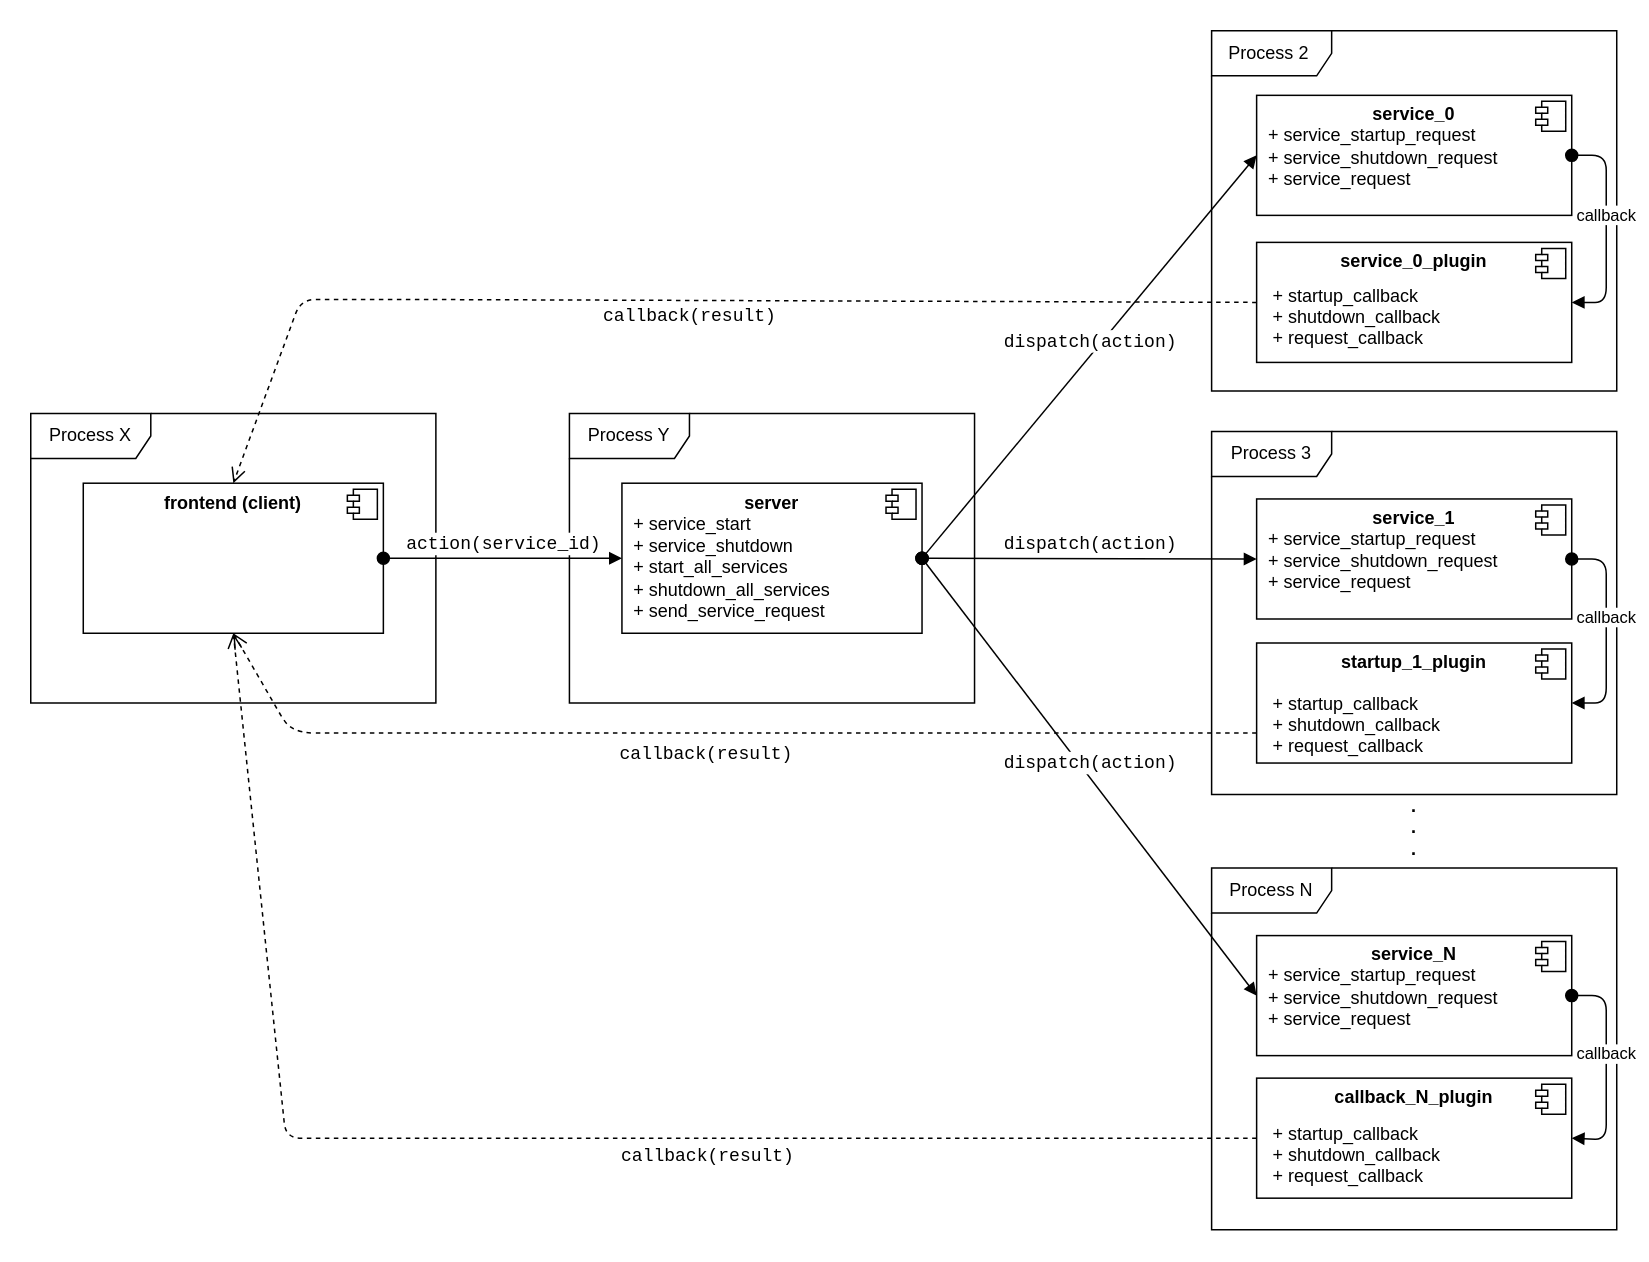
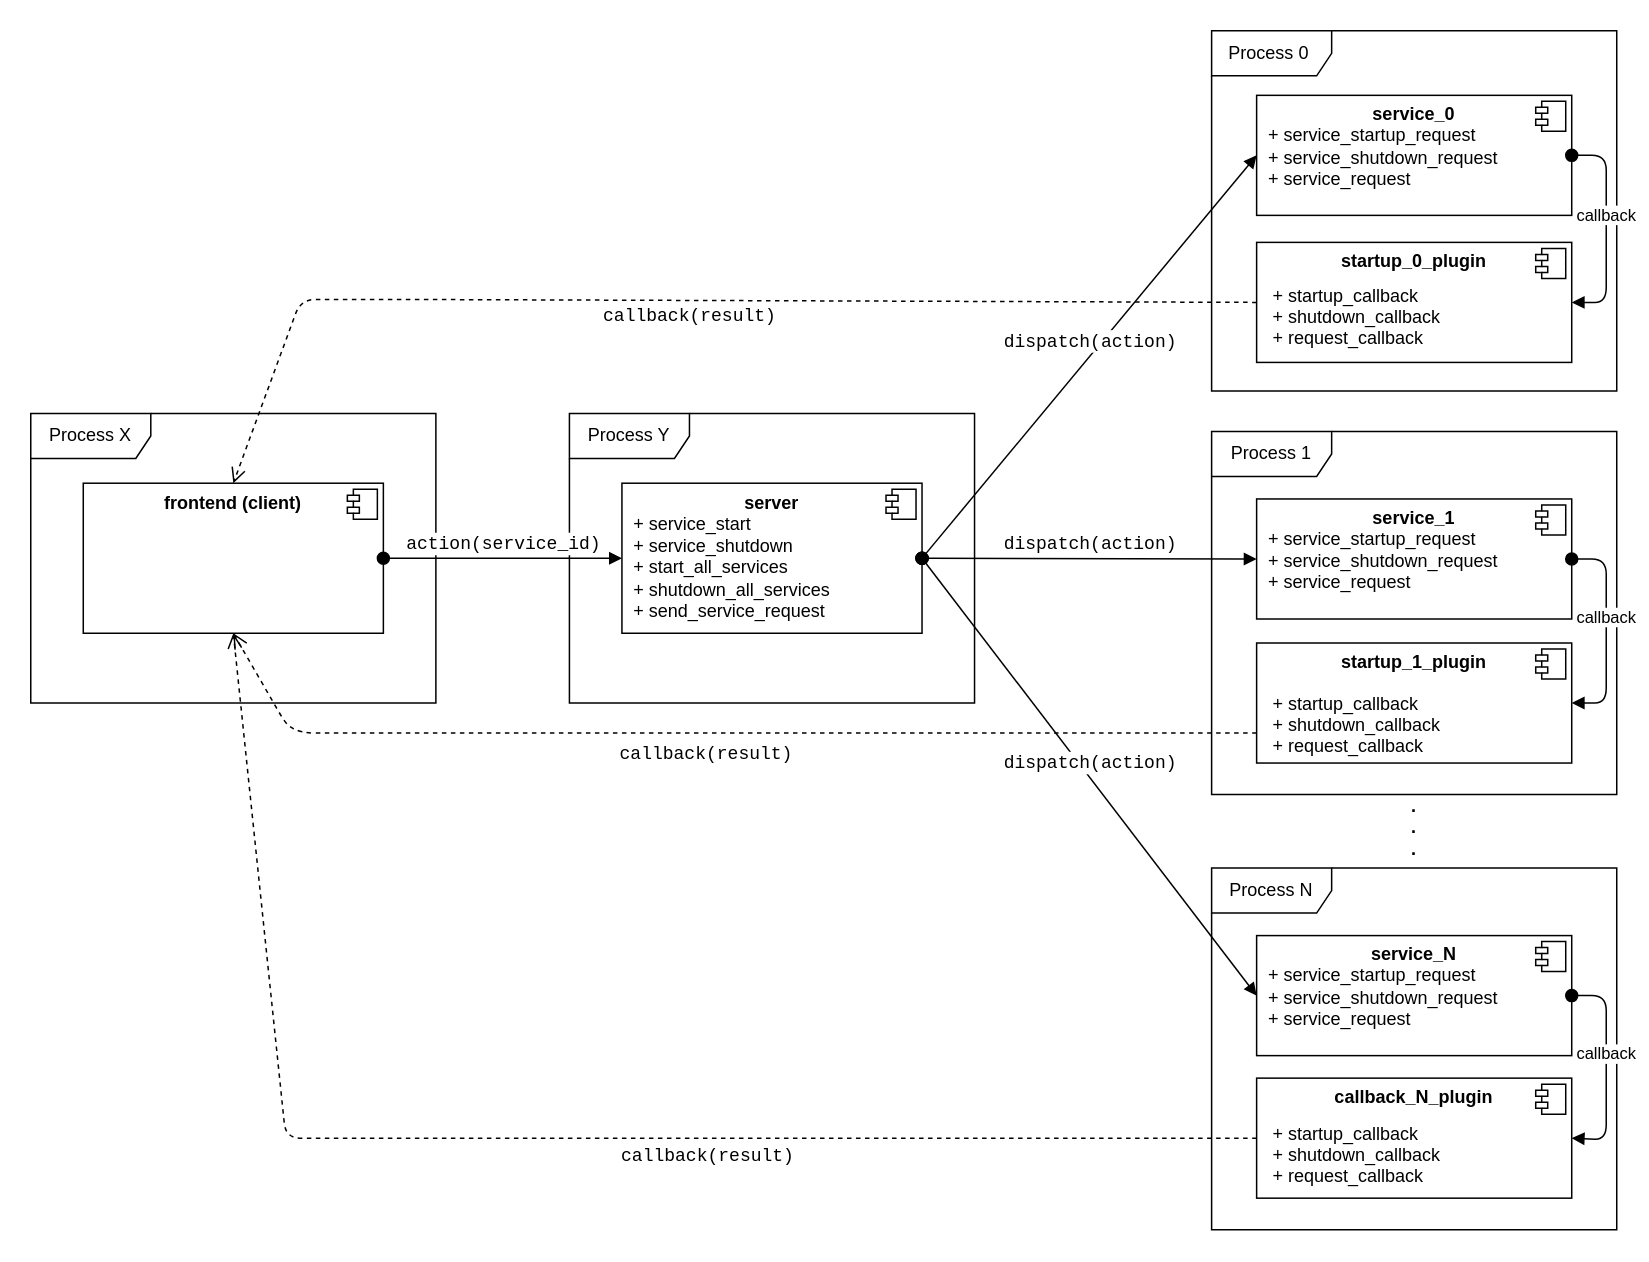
node "Process 2": label "Process 2" -> "Process 0"
node "service_0_plugin": label "service_0_plugin" -> "startup_0_plugin"
node "Process 3": label "Process 3" -> "Process 1"
